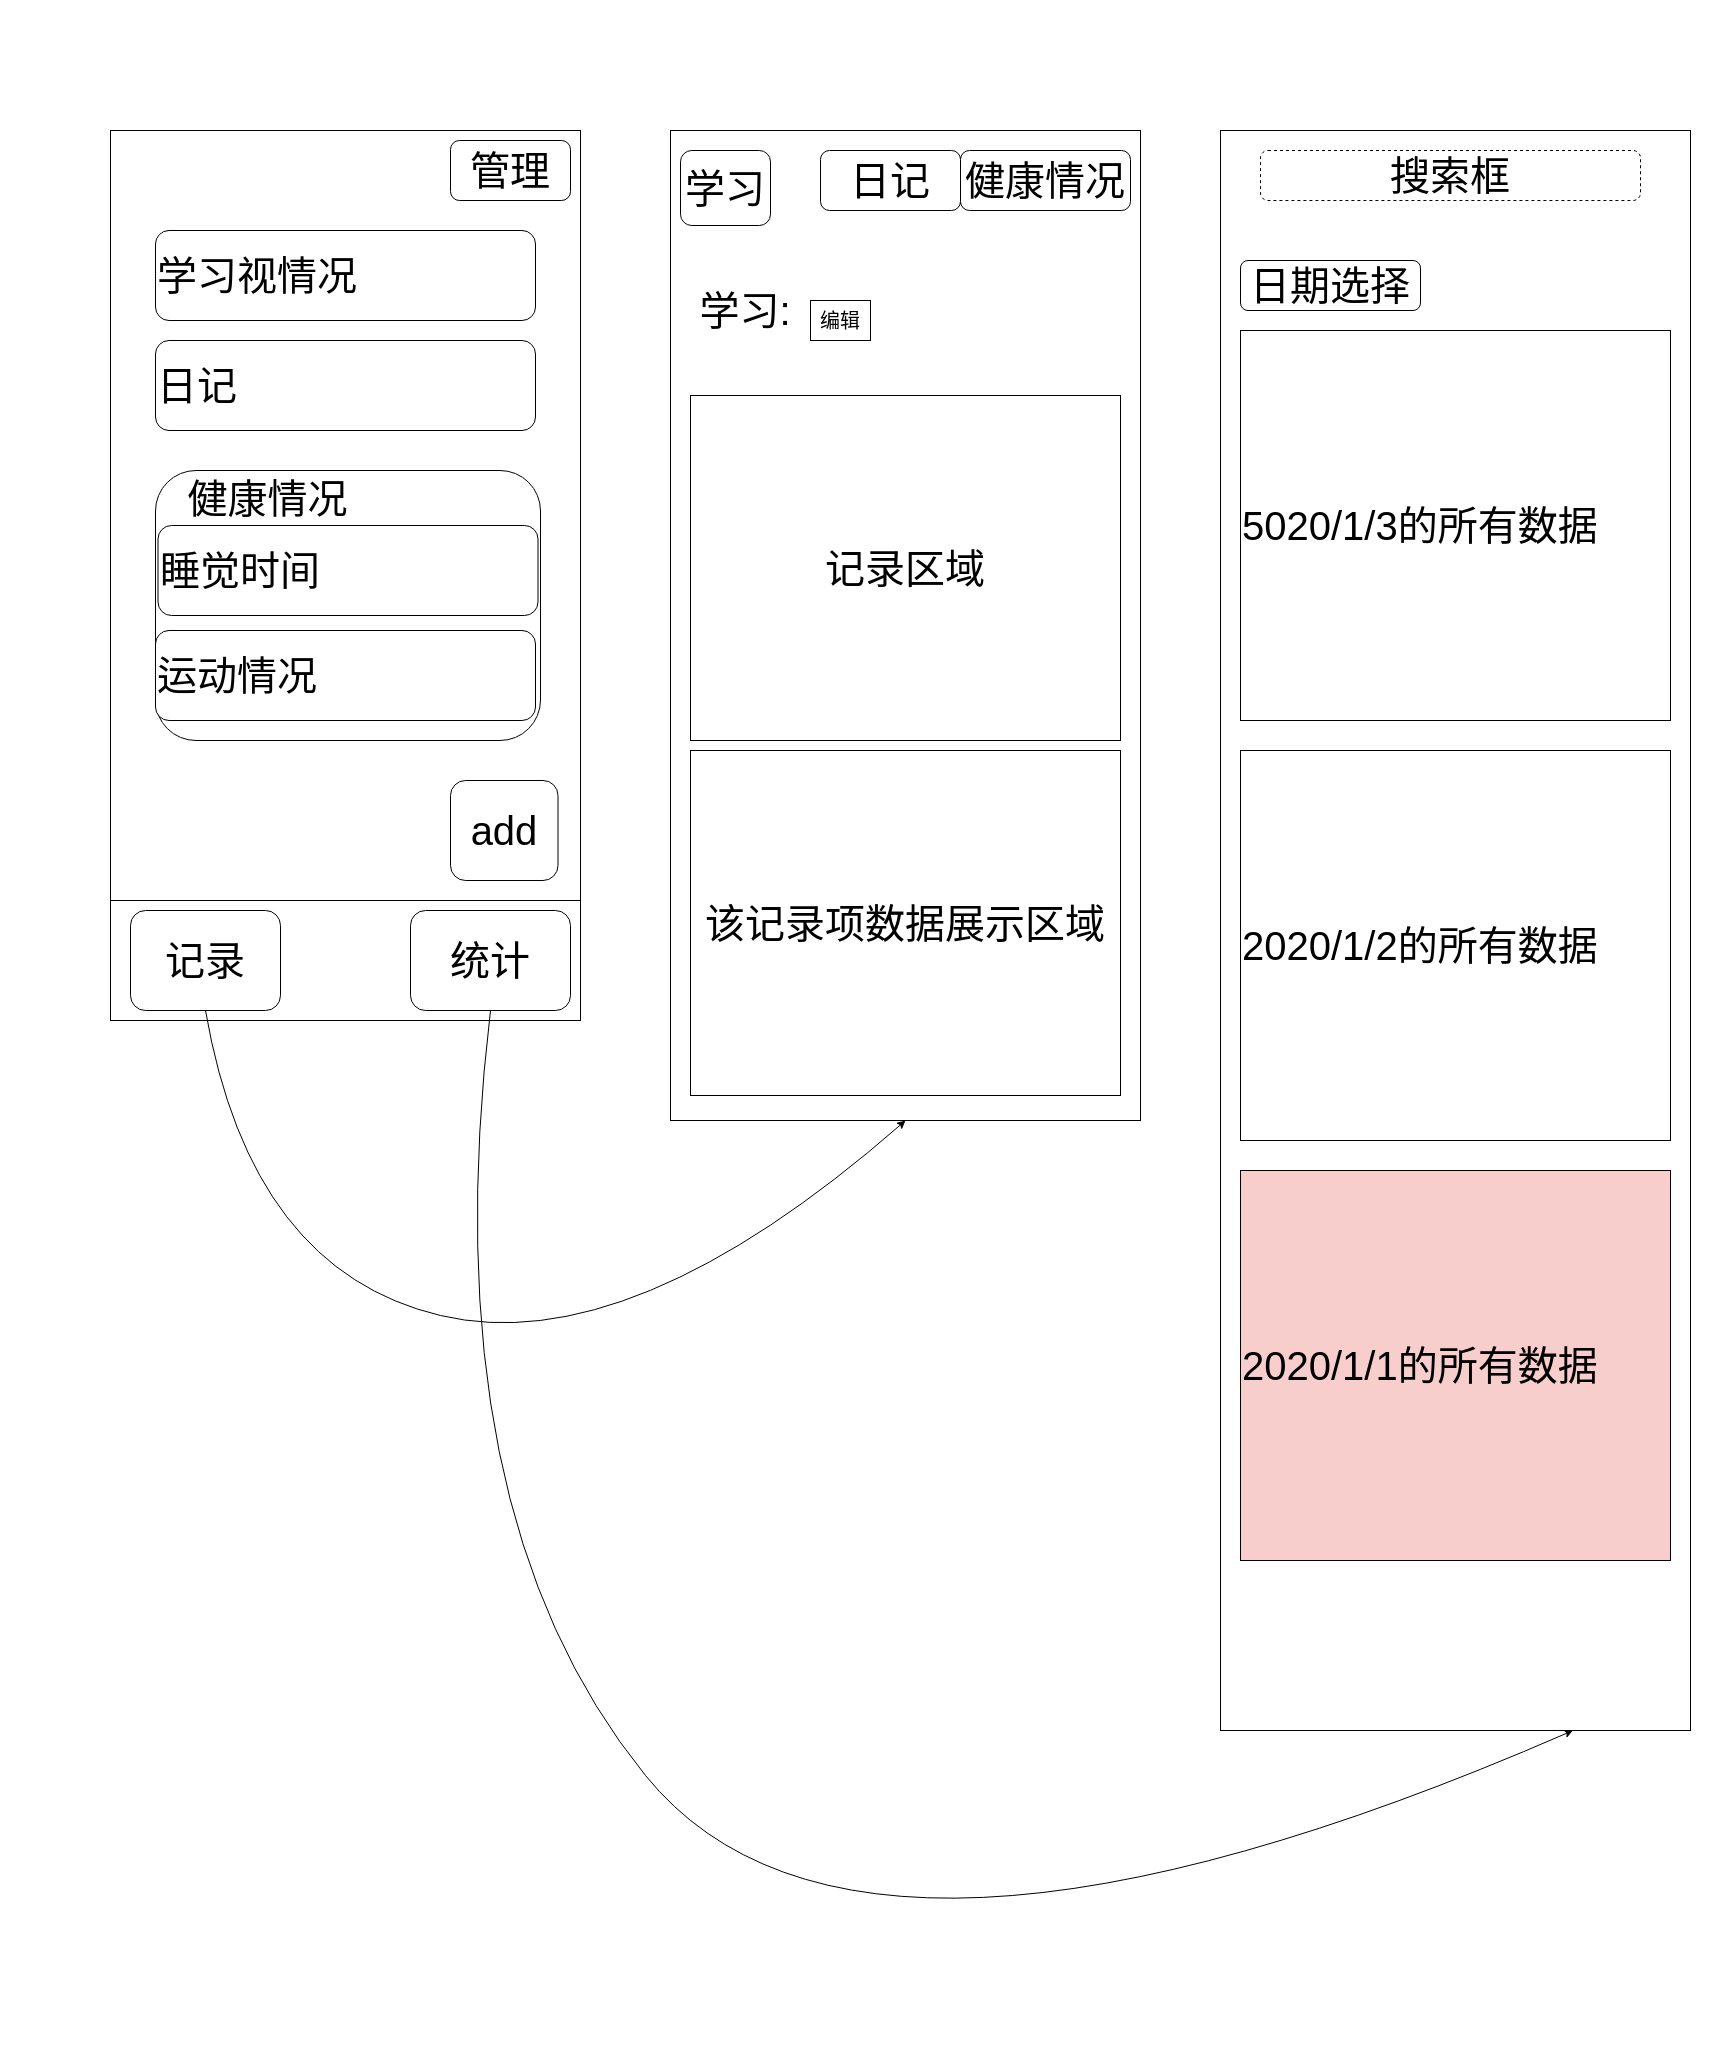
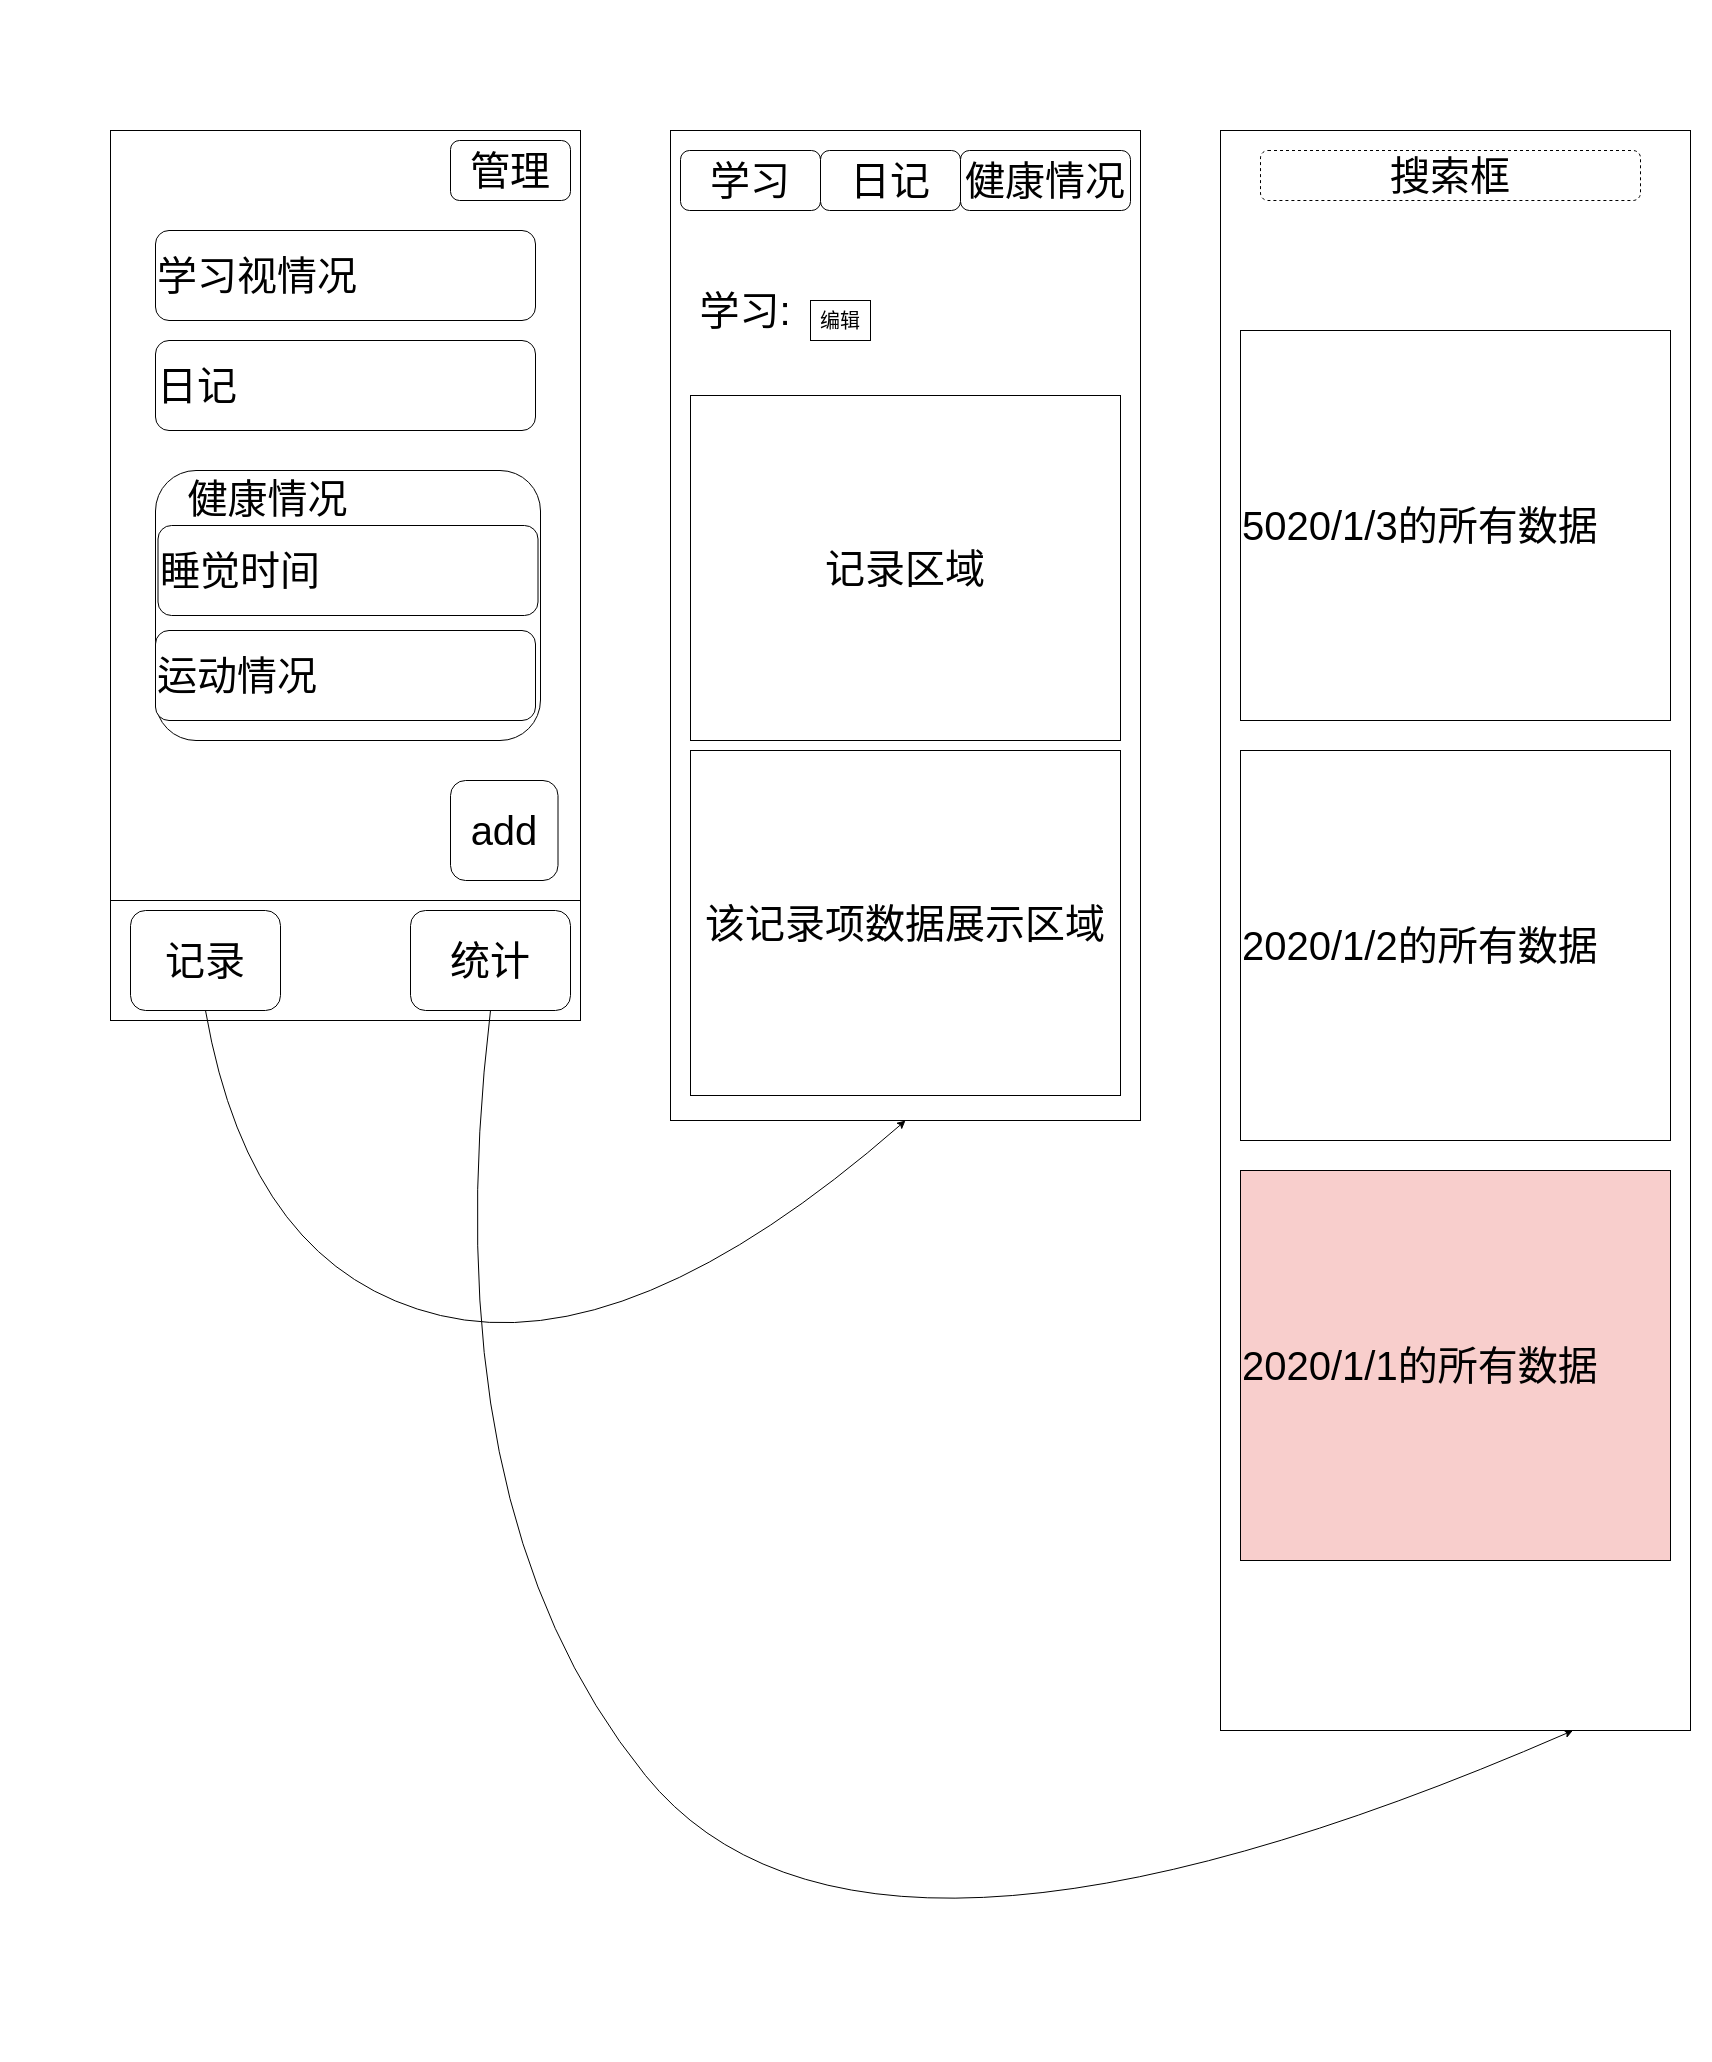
node "学习": size 90x75 -> 140x60
node "日期选择": removed
